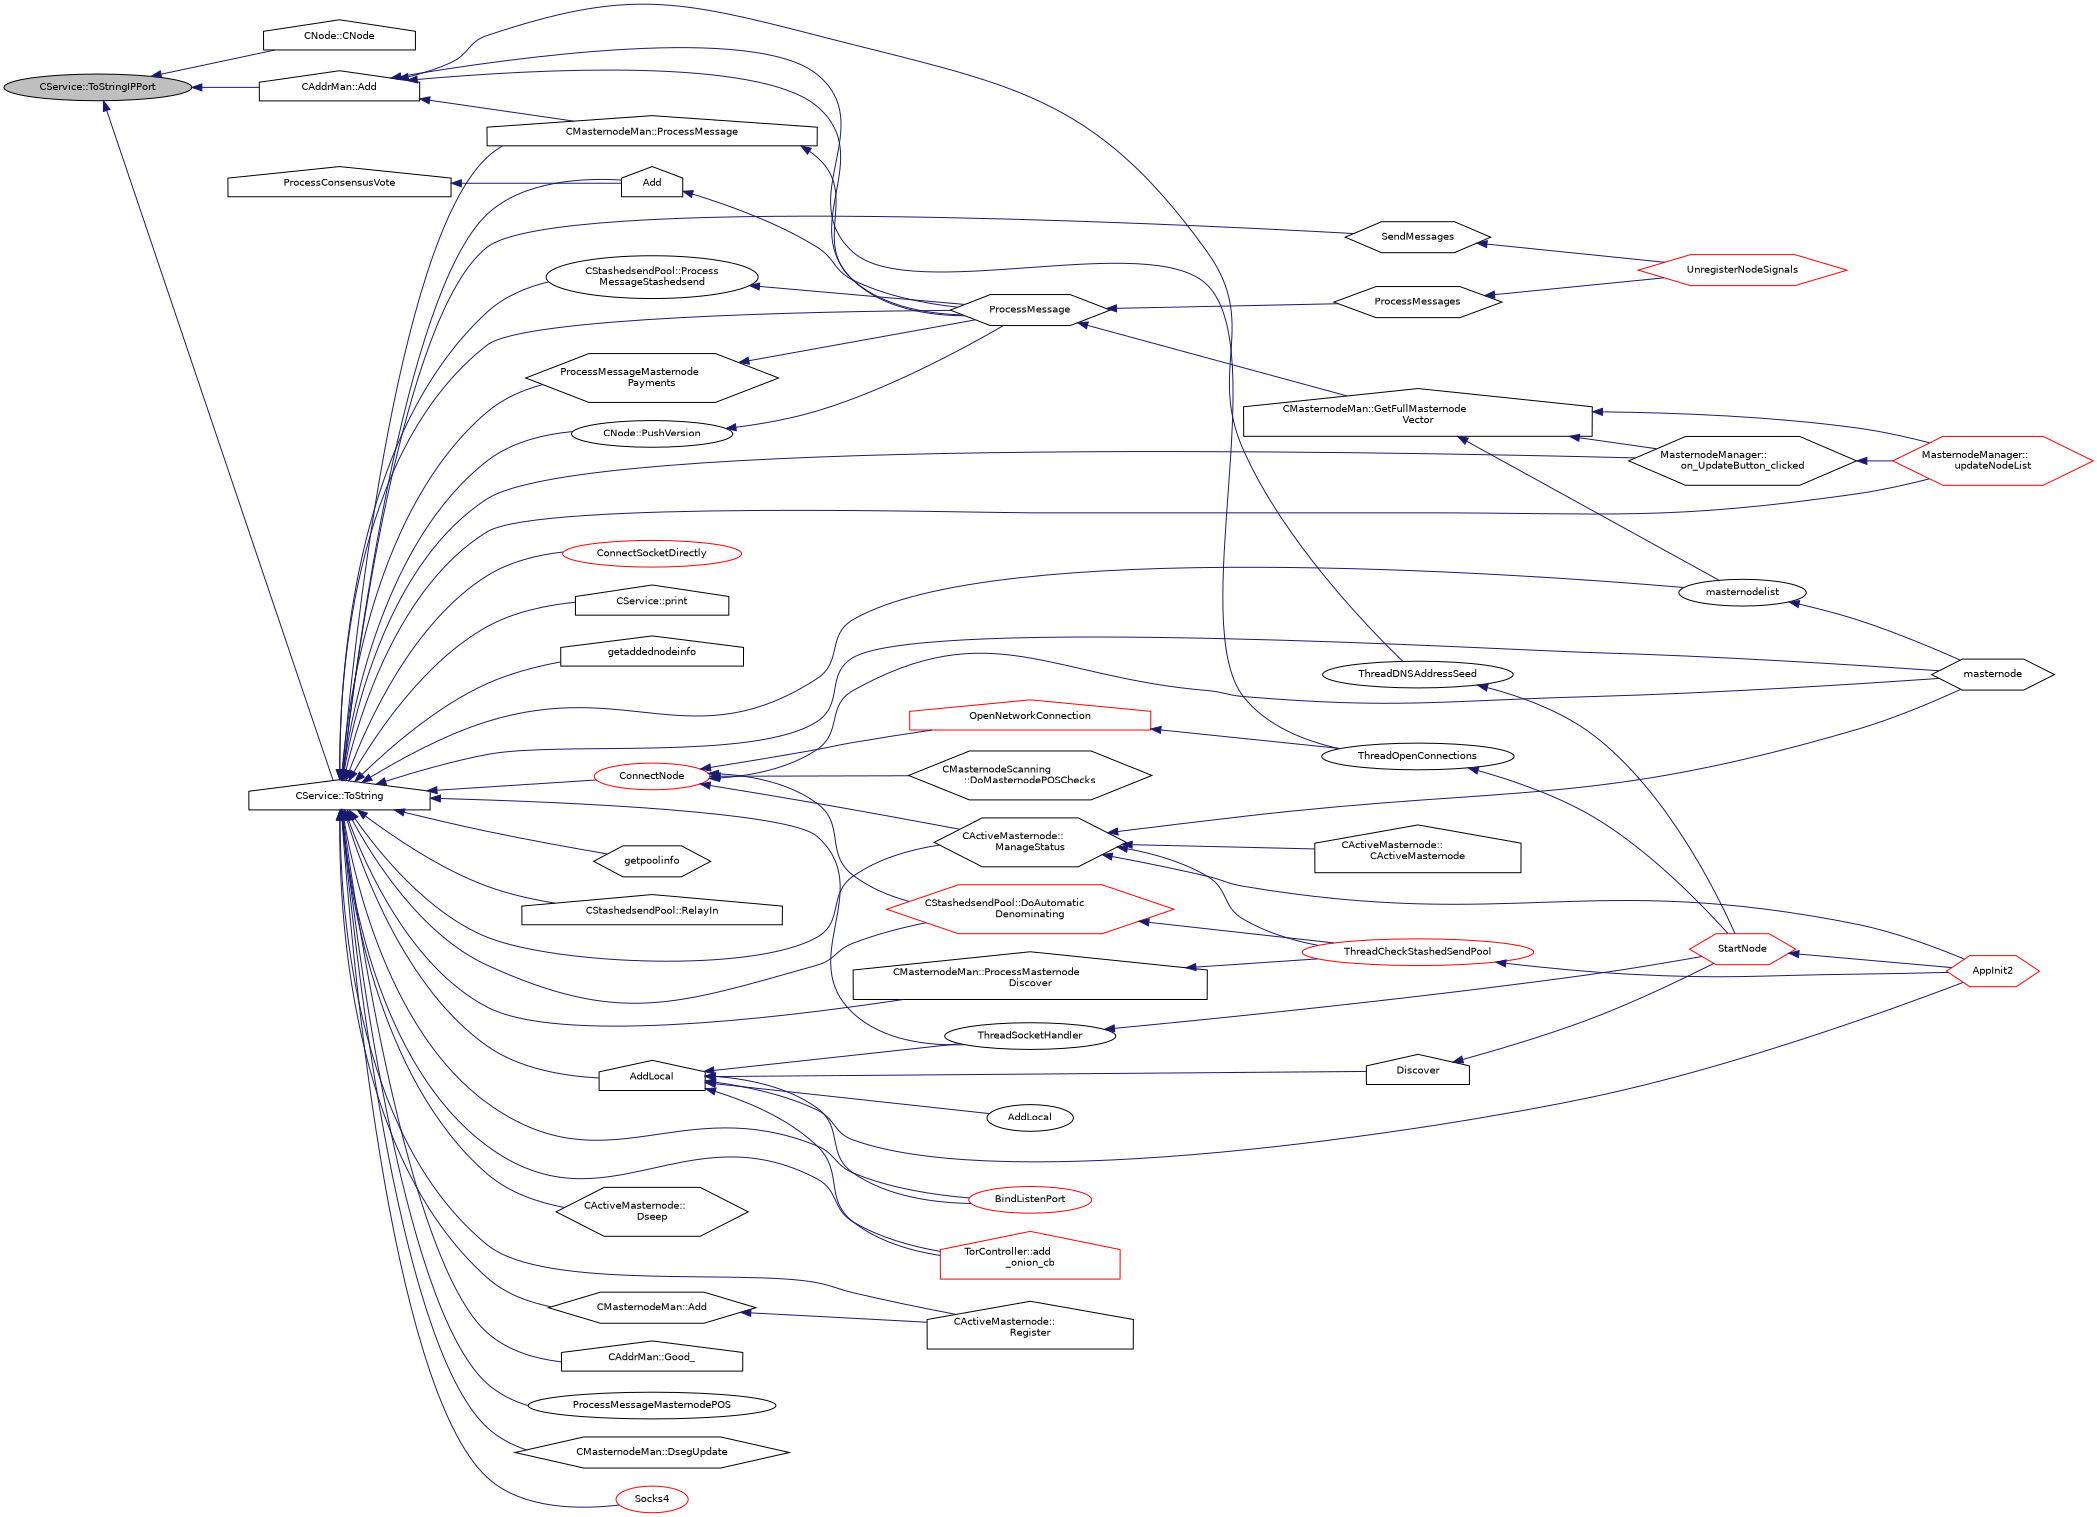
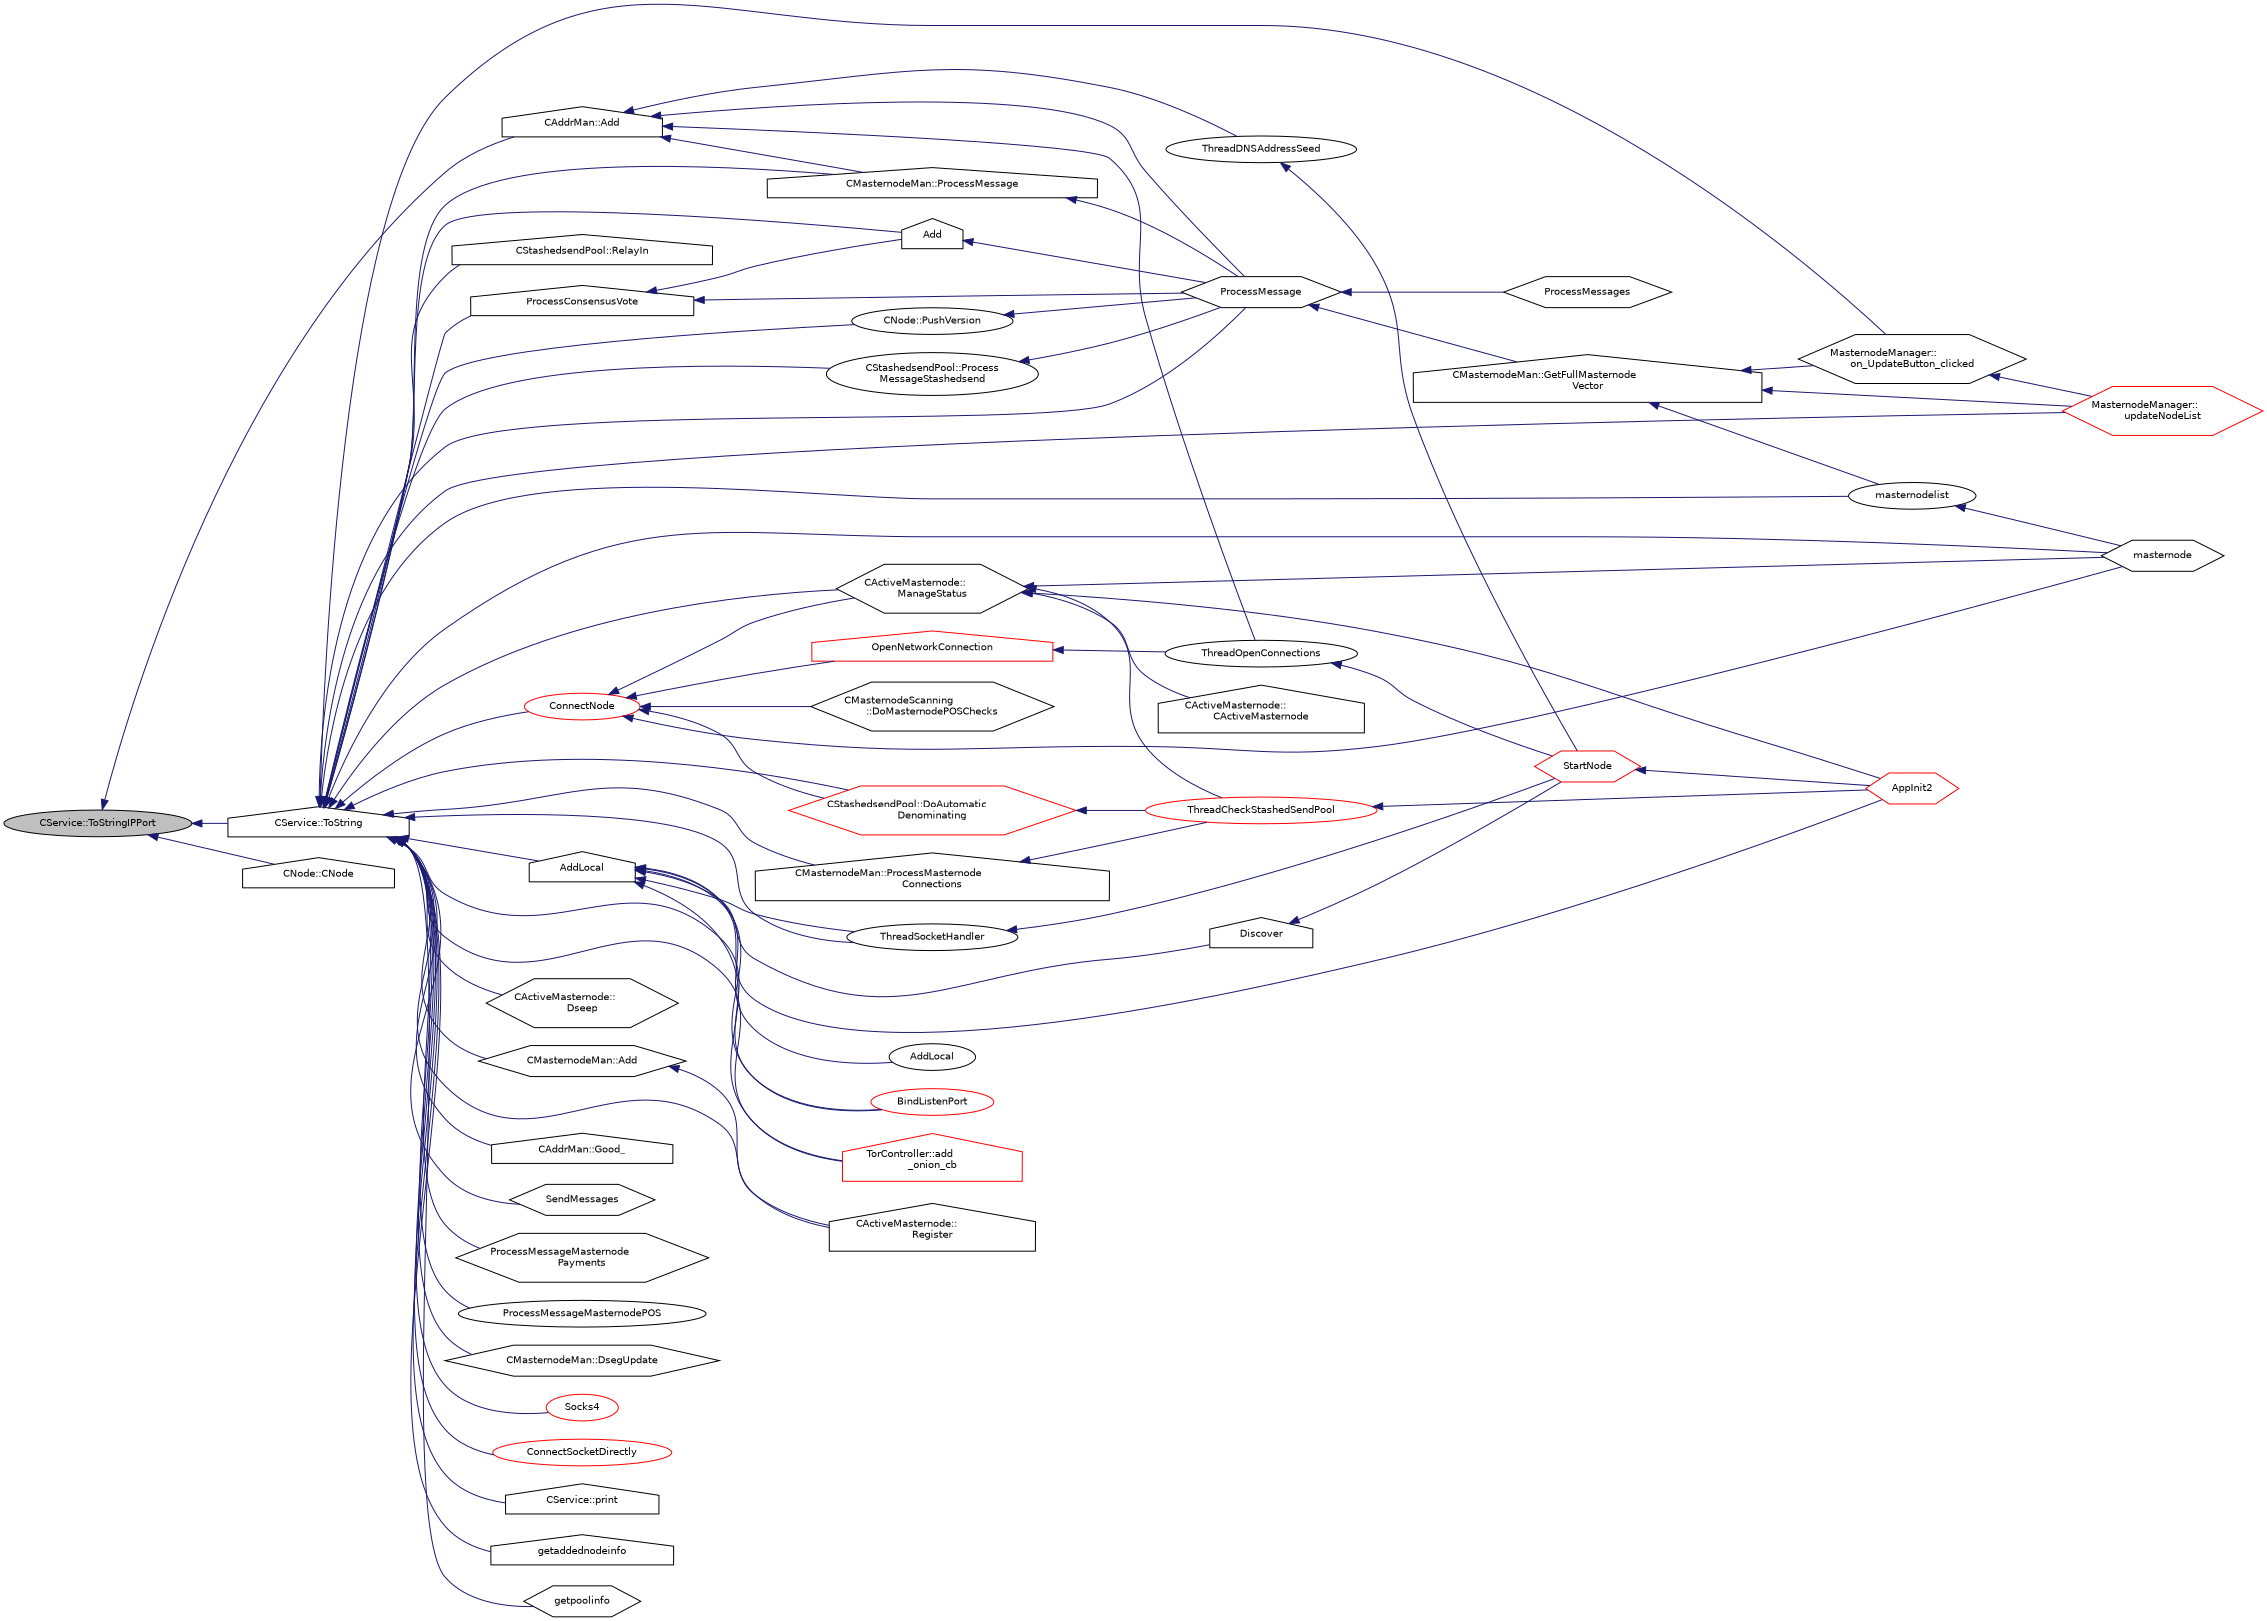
node "UnregisterNodeSignals": removed
edge "ProcessMessage" -> "ProcessMessageMasternode Payments": now "ProcessMessage" -> "ProcessConsensusVote"
edge "ProcessConsensusVote" -> "CService::ToString": added
node "CMasternodeMan::ProcessMasternode Discover": label "CMasternodeMan::ProcessMasternode Discover" -> "CMasternodeMan::ProcessMasternode Connections"
